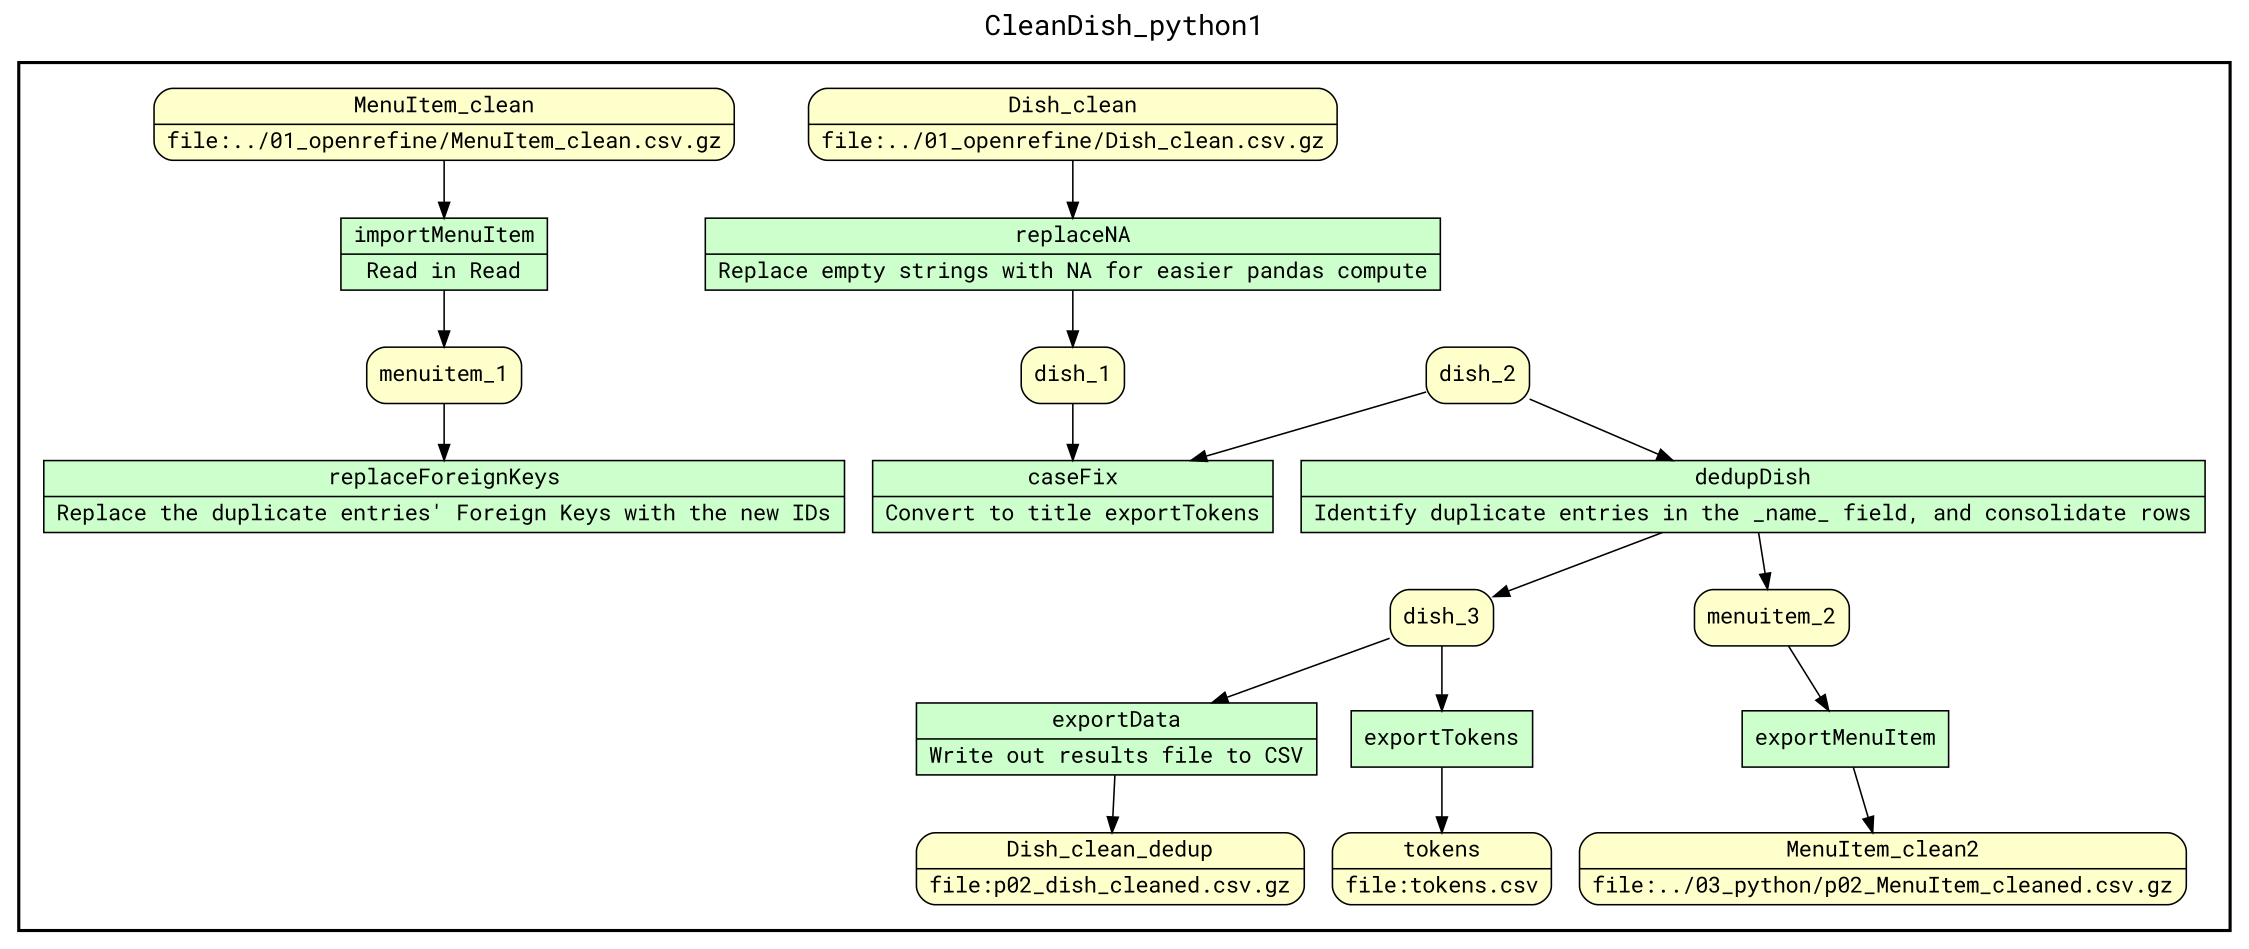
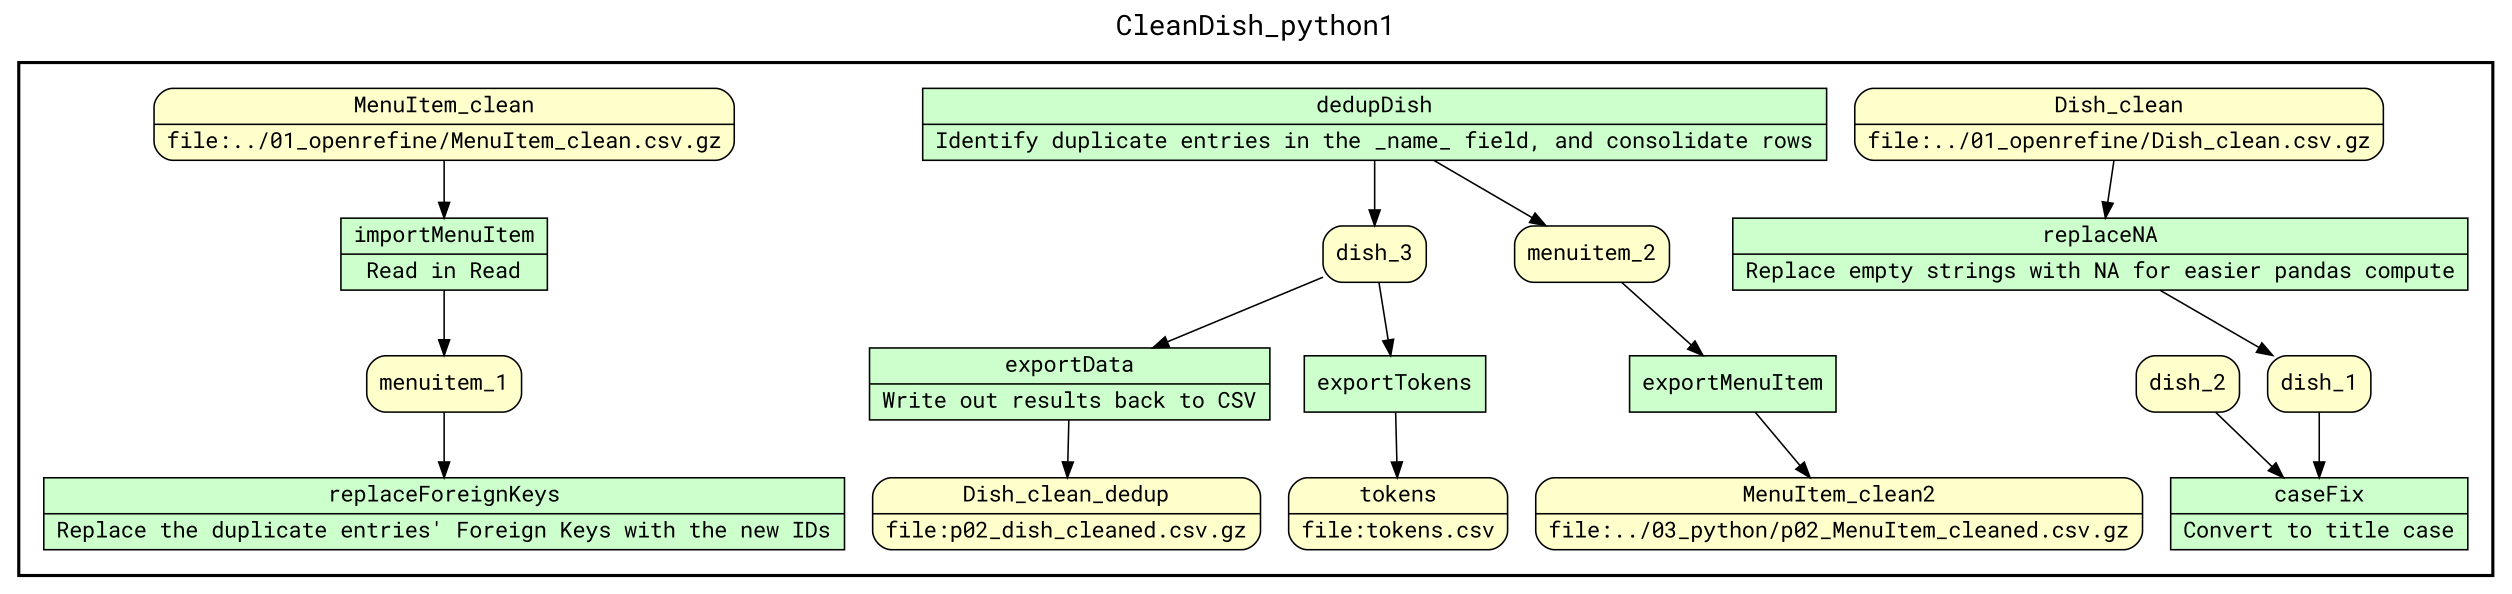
edge "dish_2" -> "dedupDish": removed
node "caseFix": text "Convert to title exportTokens" -> "Convert to title case"
node "exportData": text "Write out results file to CSV" -> "Write out results back to CSV"
